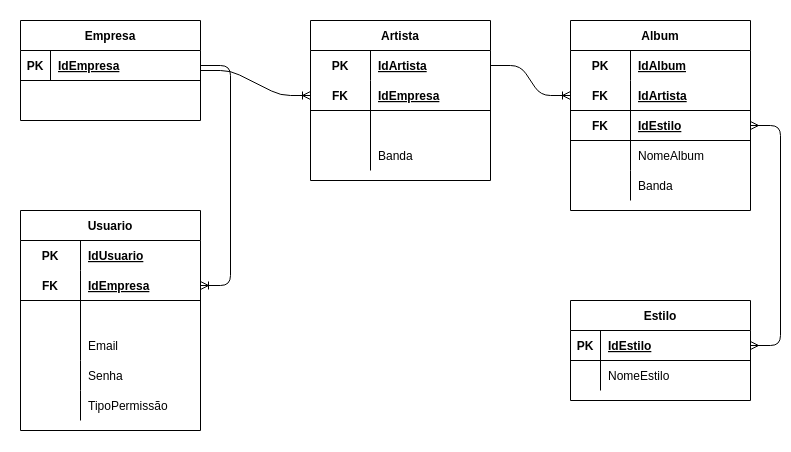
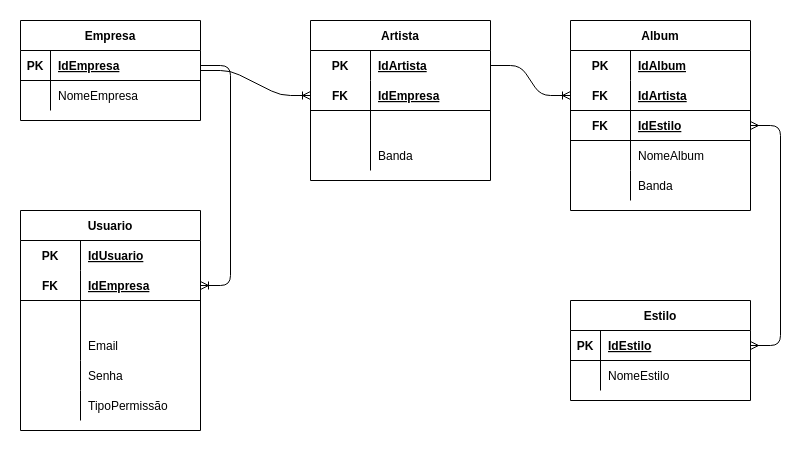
node "NomeEmpresa": added
